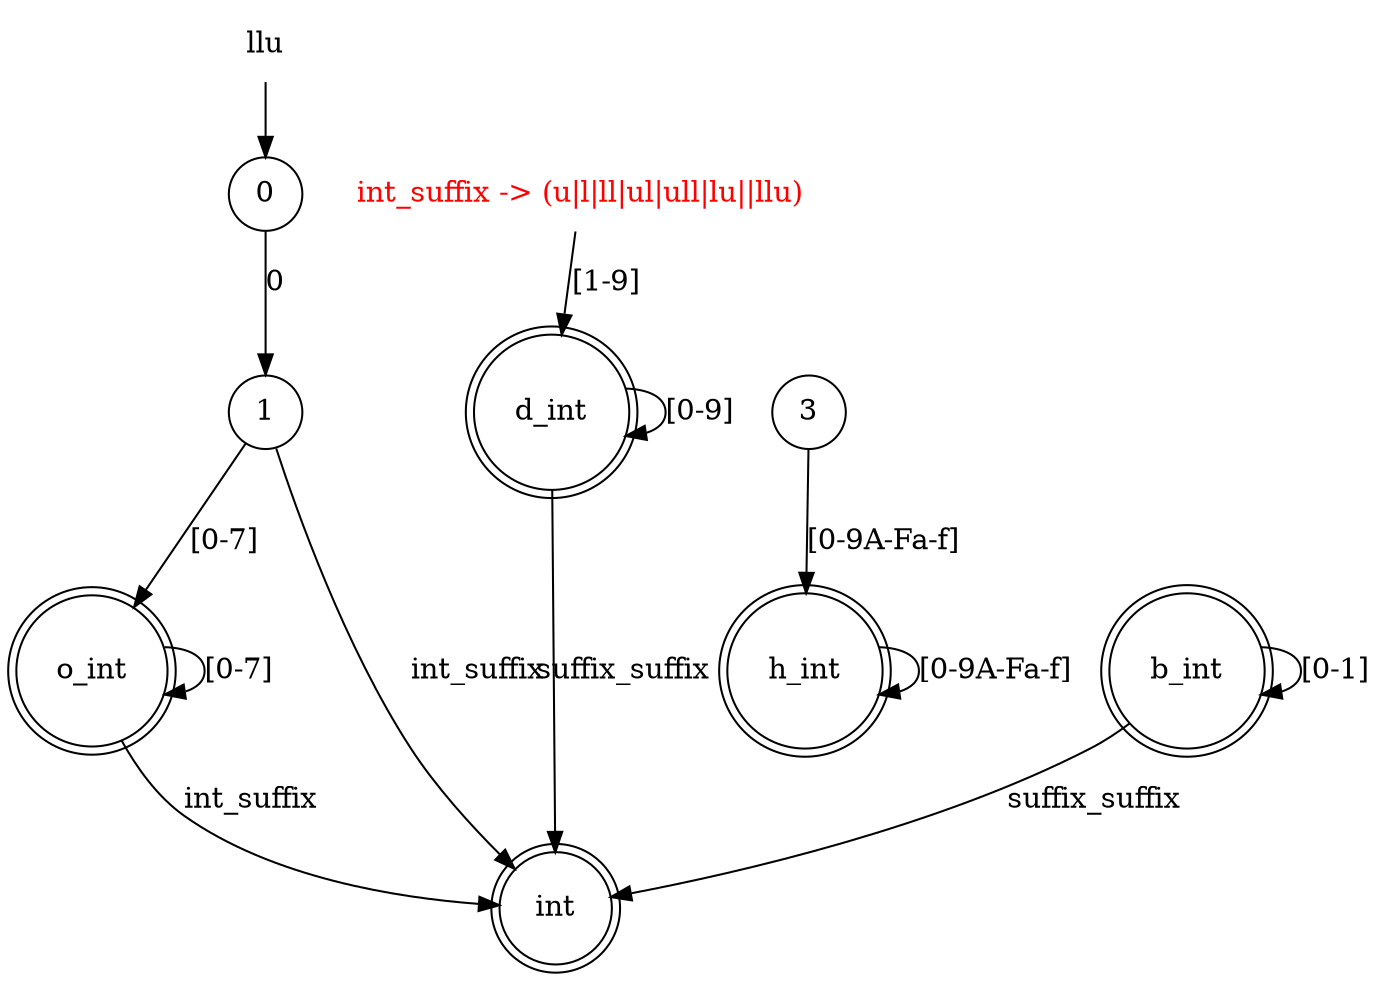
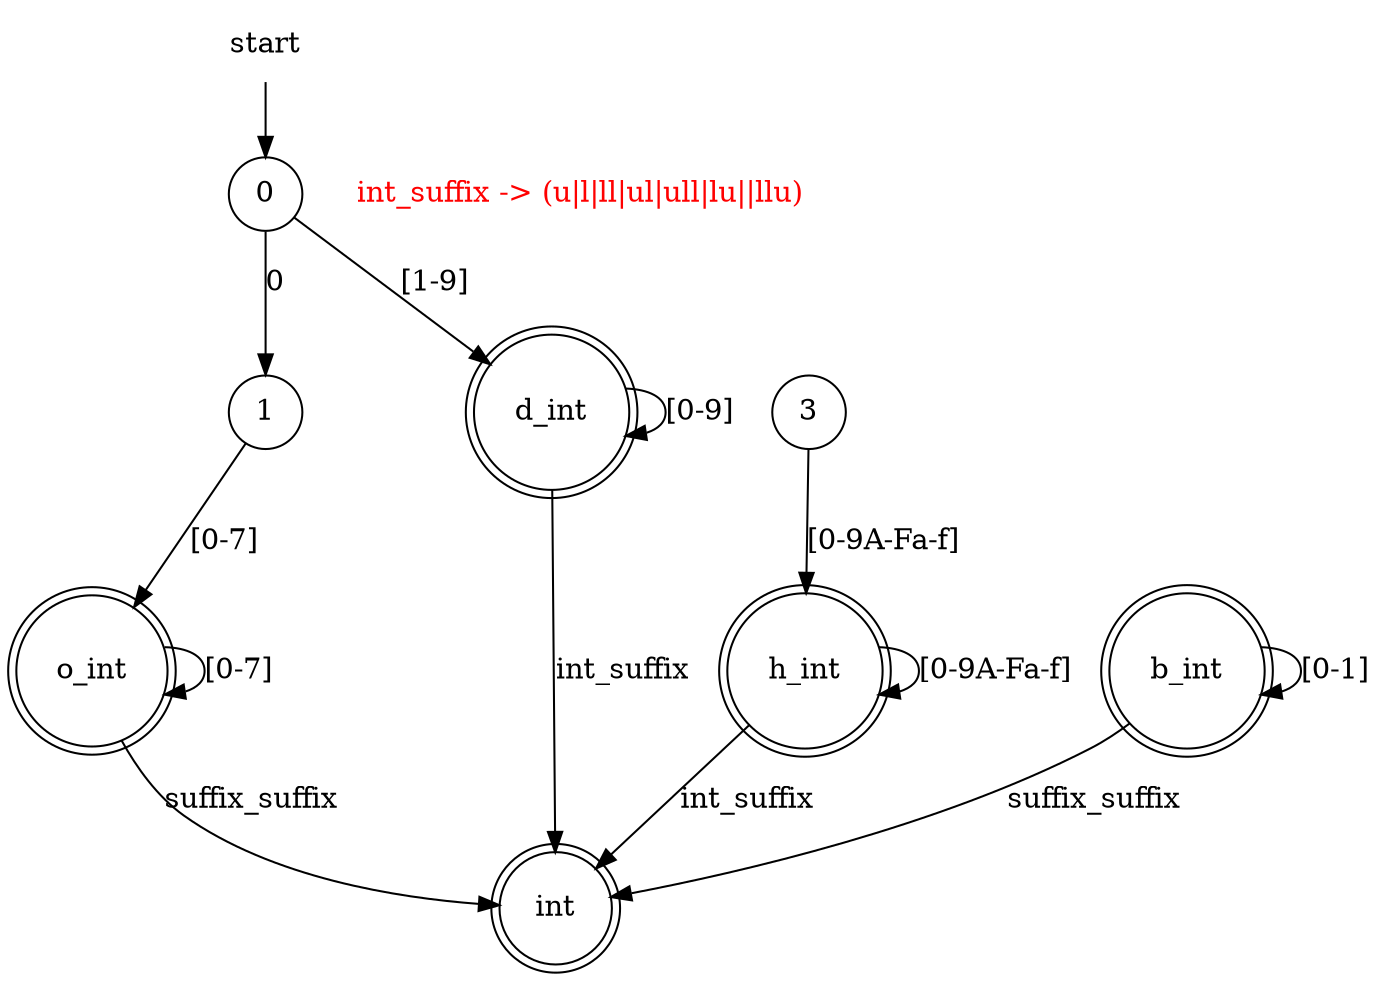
node "llu": label "llu" -> "start"
edge "int_suffix -> (u|l|ll|ul|ull|lu||llu)" -> "d_int": now "0" -> "d_int"
edge "1" -> "int": now "h_int" -> "int"
edge "d_int" -> "int": label "suffix_suffix" -> "int_suffix"
edge "o_int" -> "int": label "int_suffix" -> "suffix_suffix"
